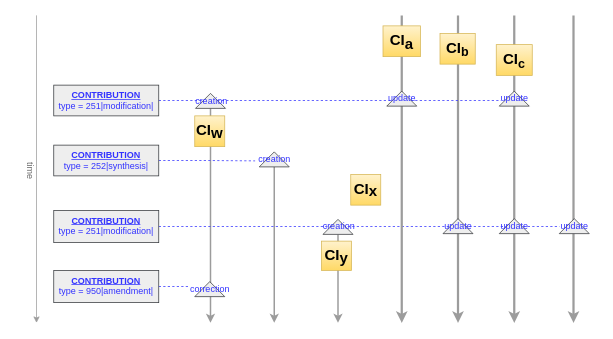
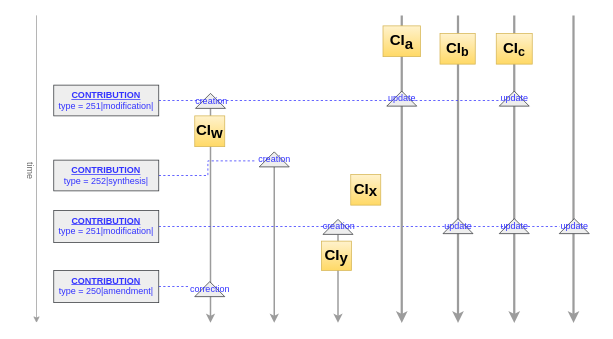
node "CIc": moved (514, 60) -> (514, 49)
node "CONTRIBUTIONtype = 252|synthesis|": moved (106, 161) -> (106, 176)
node "CONTRIBUTIONtype = 950|amendment|": label "CONTRIBUTIONtype = 950|amendment|" -> "CONTRIBUTIONtype = 250|amendment|"
